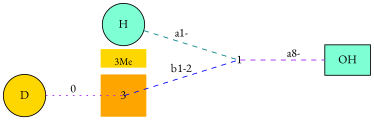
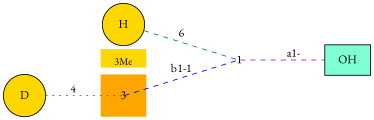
node "H": fillcolor aquamarine -> gold
edge "H" -- "1": label "a1-" -> "6"
edge "1" -- "OH": label "a8-" -> "a1-"
edge "1" -- "3": label "b1-2" -> "b1-1"
edge "D" -- "3": label "0" -> "4"
